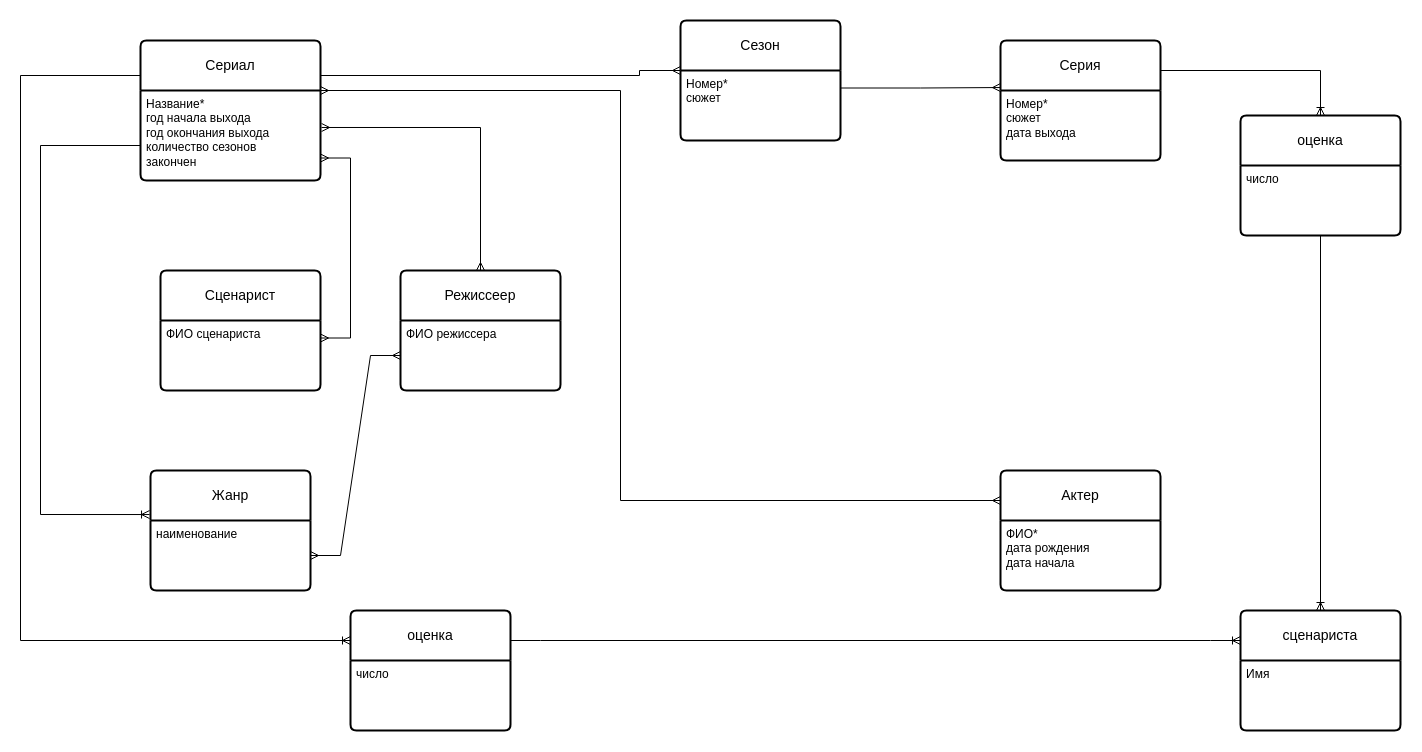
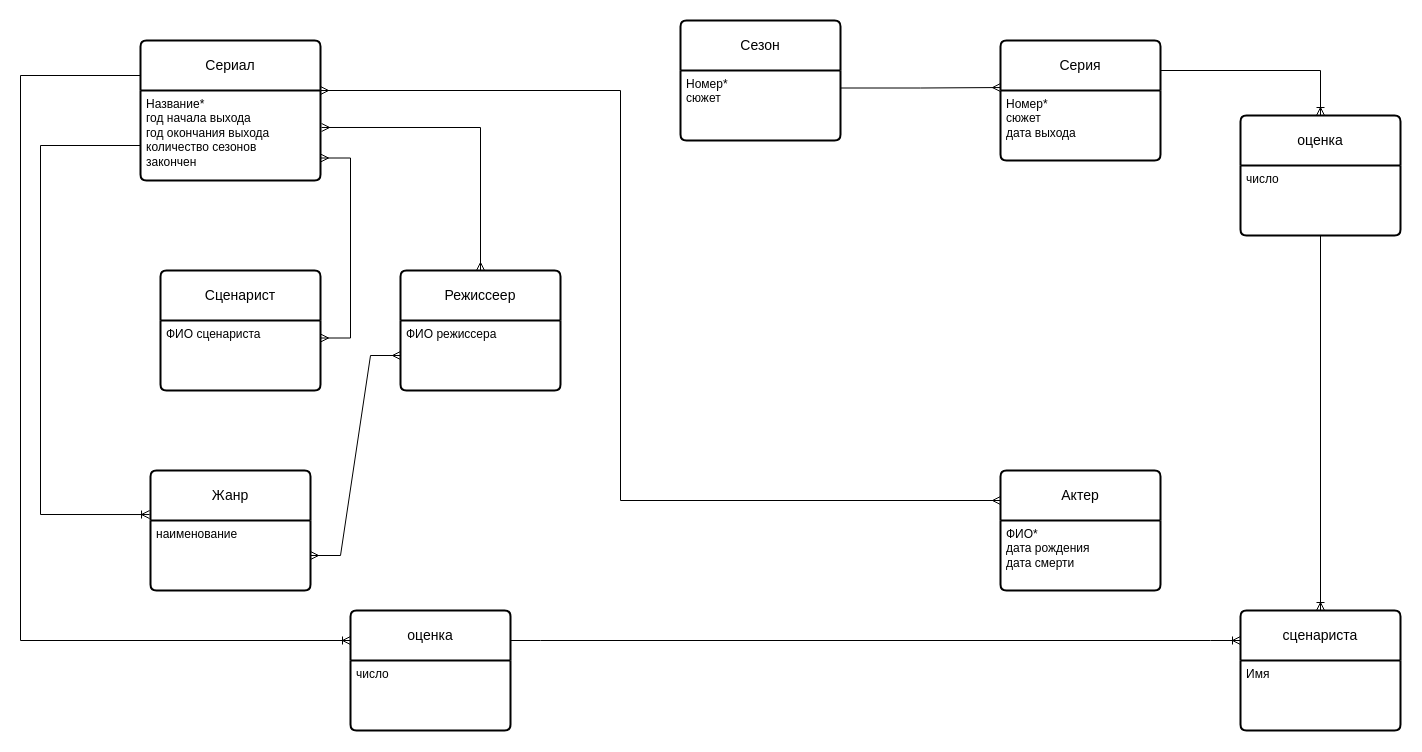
edge "Сериал" -> "Номер* сюжет": removed
node "ФИО* дата рождения дата начала": label "ФИО* дата рождения дата начала" -> "ФИО* дата рождения дата смерти"
